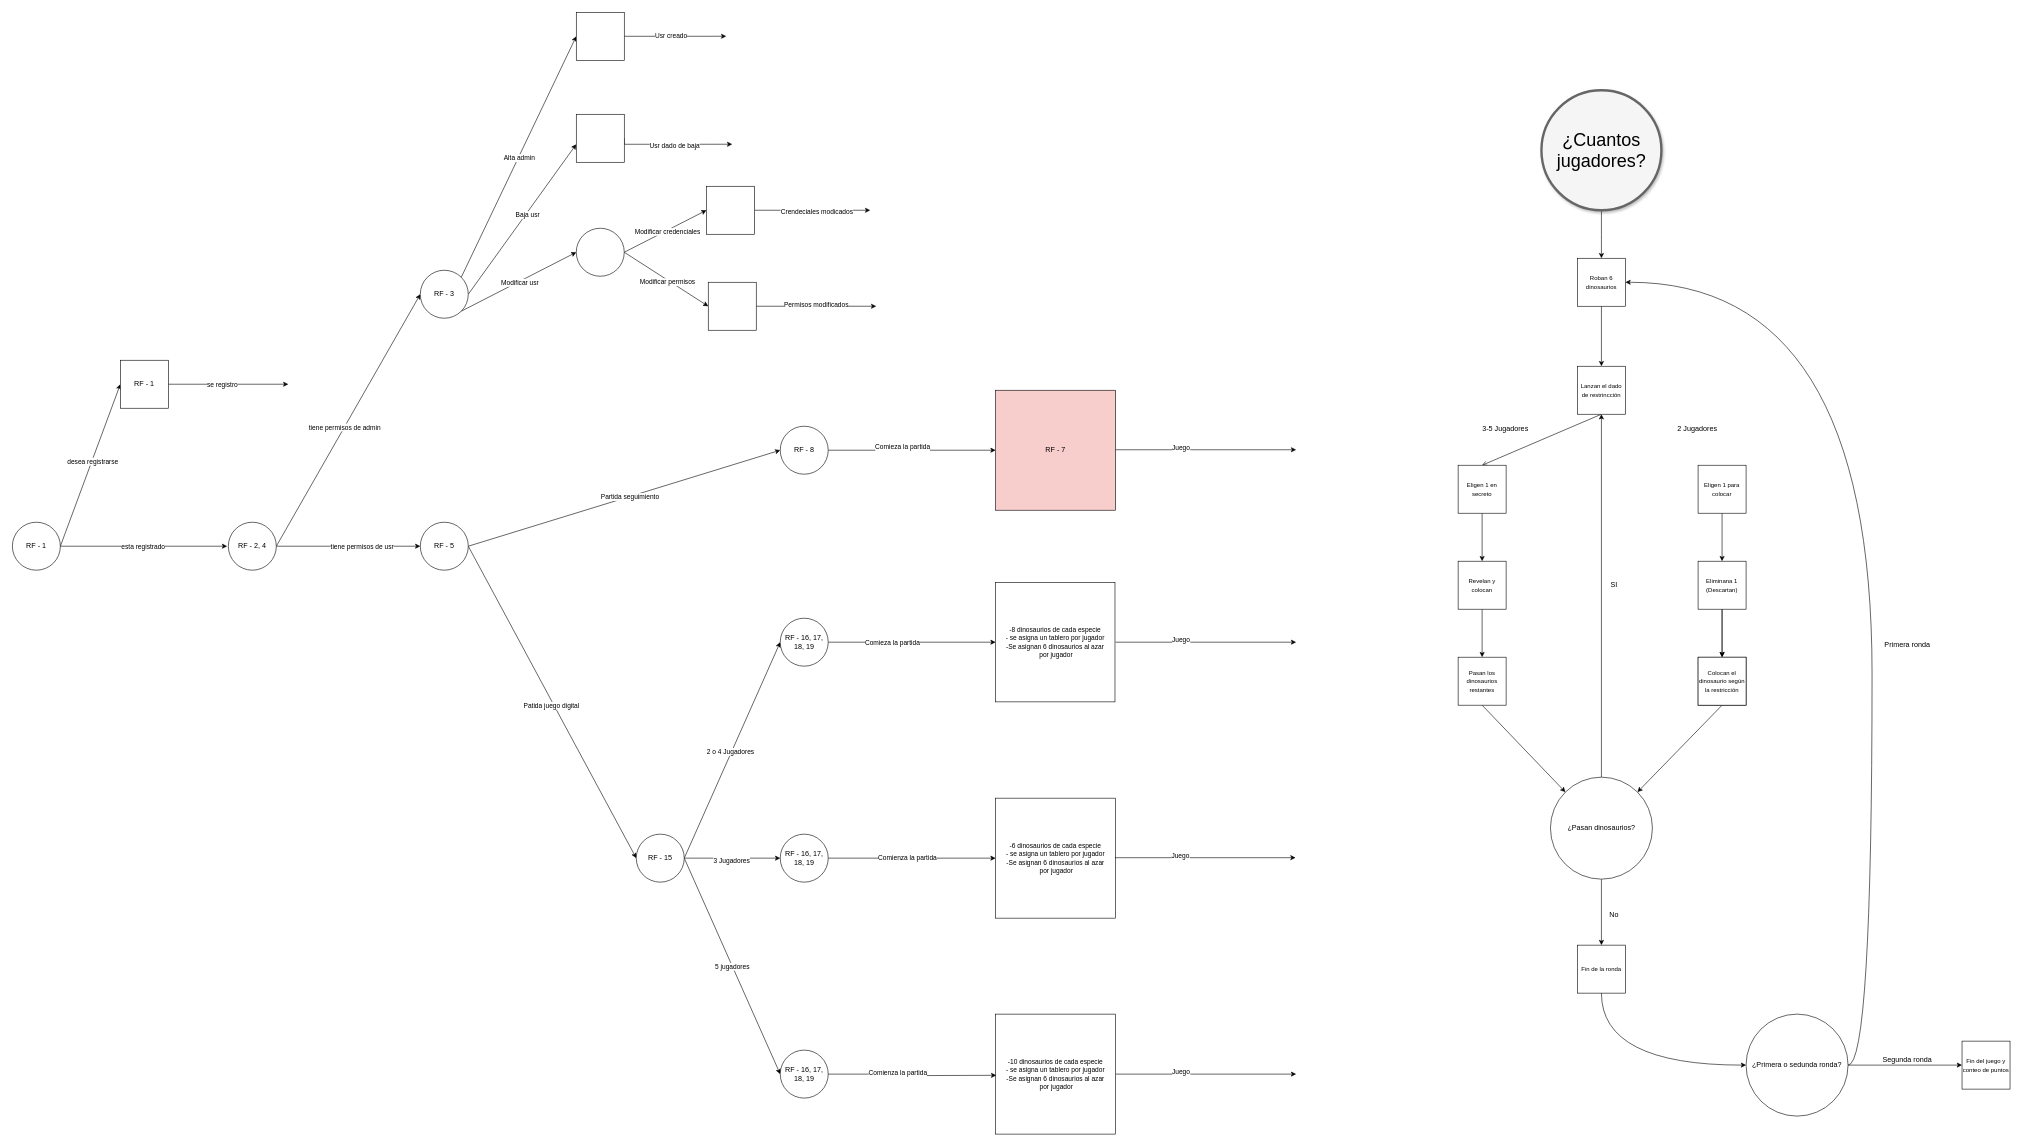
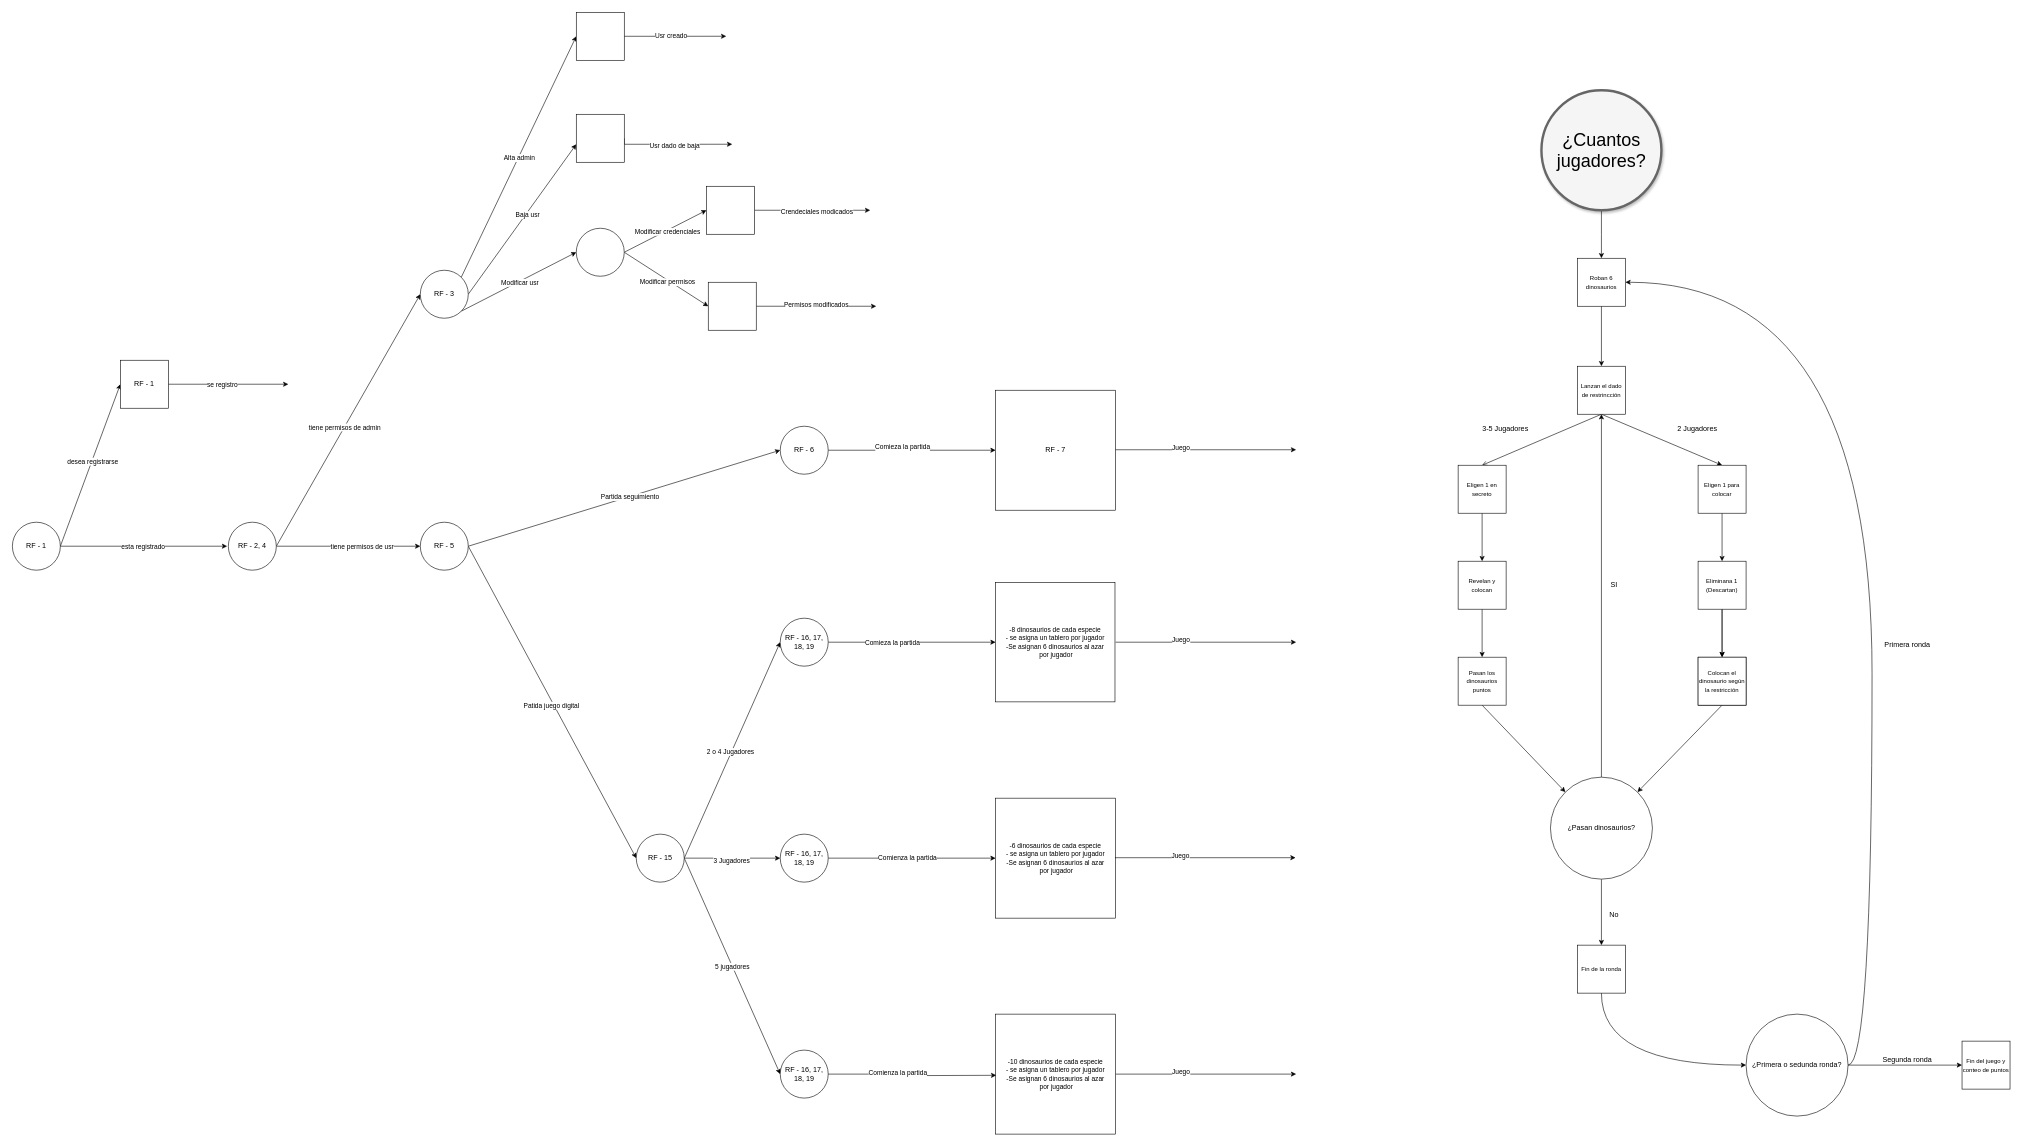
edge "Lanzan el dado de restrincción" -> "Eligen 1 para colocar": added
node "RF - 8": label "RF - 8" -> "RF - 6"
node "RF - 7": fillcolor #f8cecc -> #ffffff
node "Pasan los dinosaurios restantes": label "Pasan los dinosaurios restantes" -> "Pasan los dinosaurios puntos"
